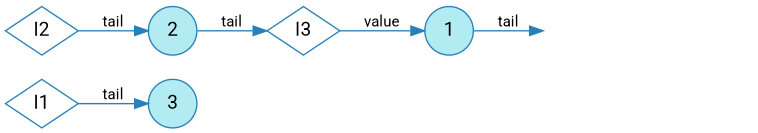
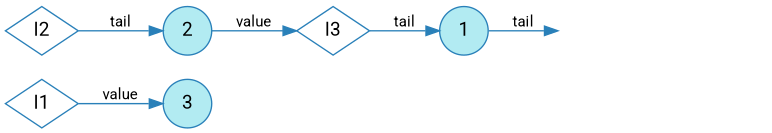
edge "2" -> "l3": label "tail" -> "value"
edge "l3" -> "1": label "value" -> "tail"
edge "l1" -> "3": label "tail" -> "value"
